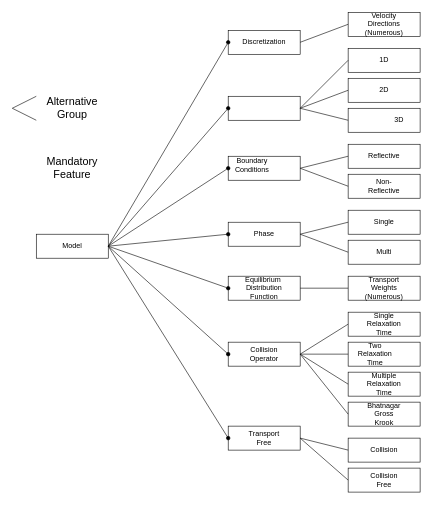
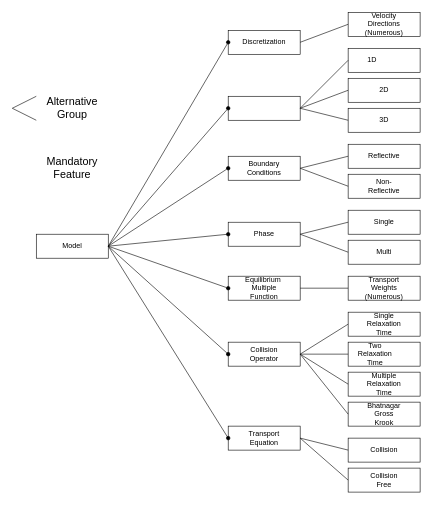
node "1D": moved (384, 60) -> (372, 60)
node "3D": moved (399, 120) -> (384, 120)
node "Boundary Conditions": moved (252, 165) -> (264, 168)
node "Equilibrium Distribution Function": label "Equilibrium Distribution Function" -> "Equilibrium Multiple Function"
node "Transport Free": label "Transport Free" -> "Transport Equation"
